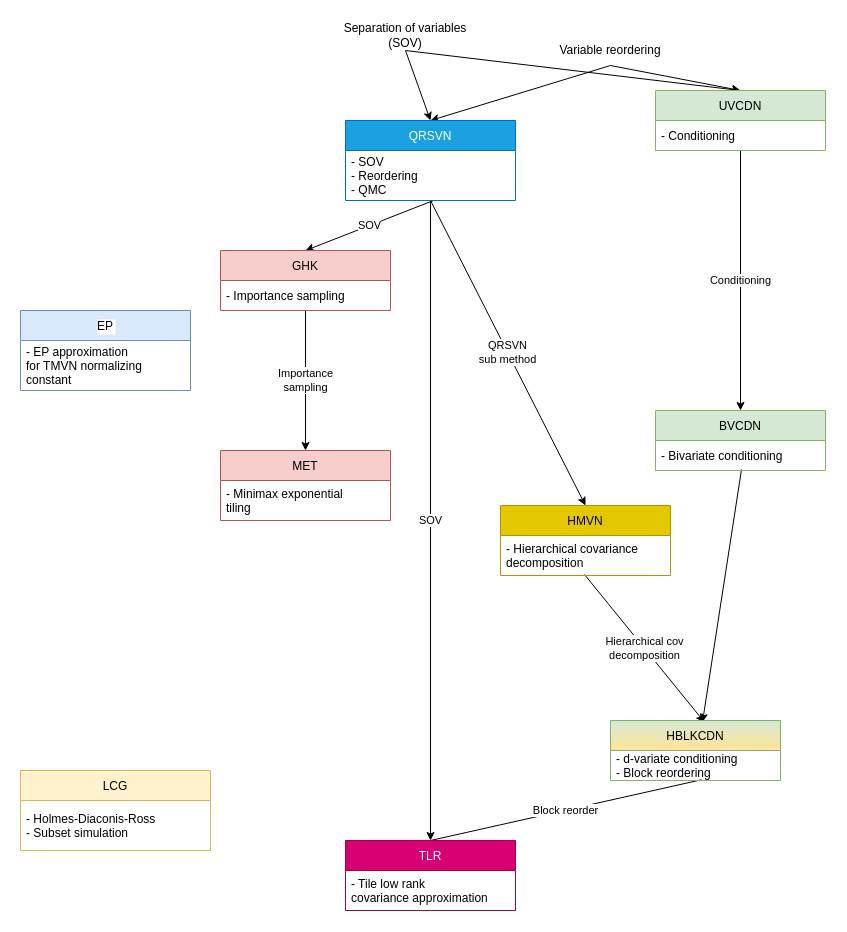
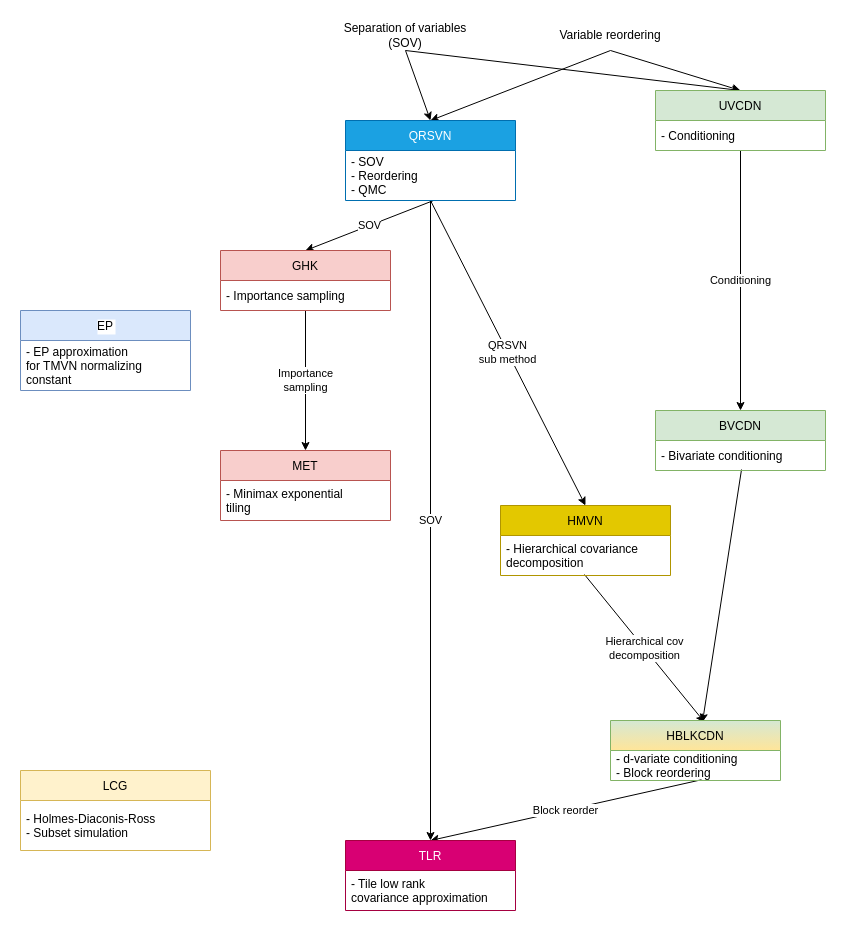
node "Variable reordering": moved (611, 51) -> (611, 36)
edge "- d-variate conditioning - Block reordering" -- "TLR": arrowhead none -> classic
